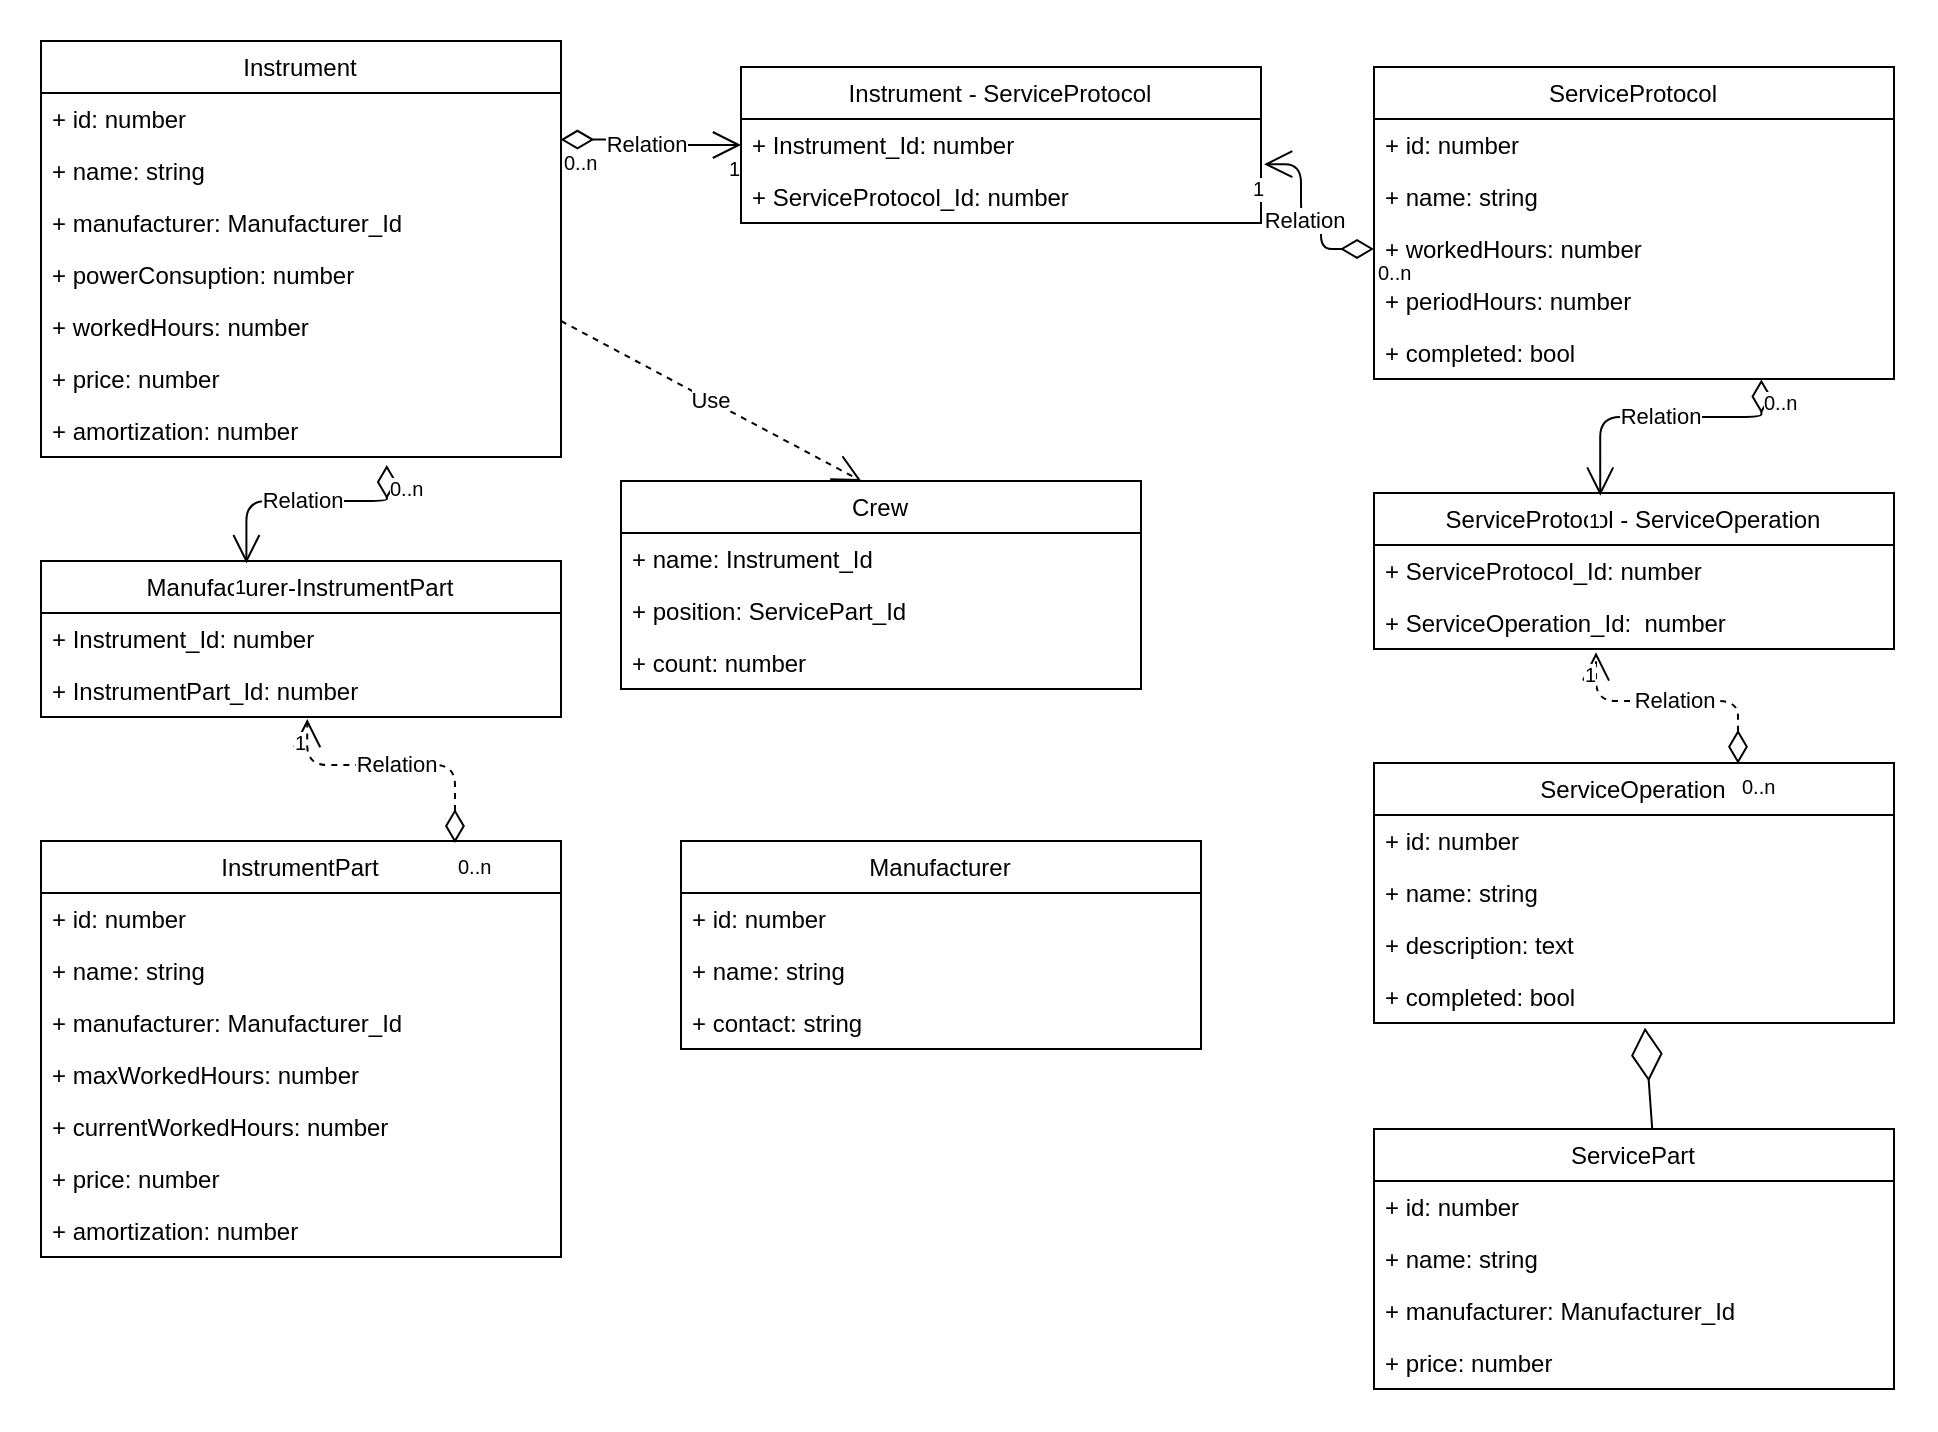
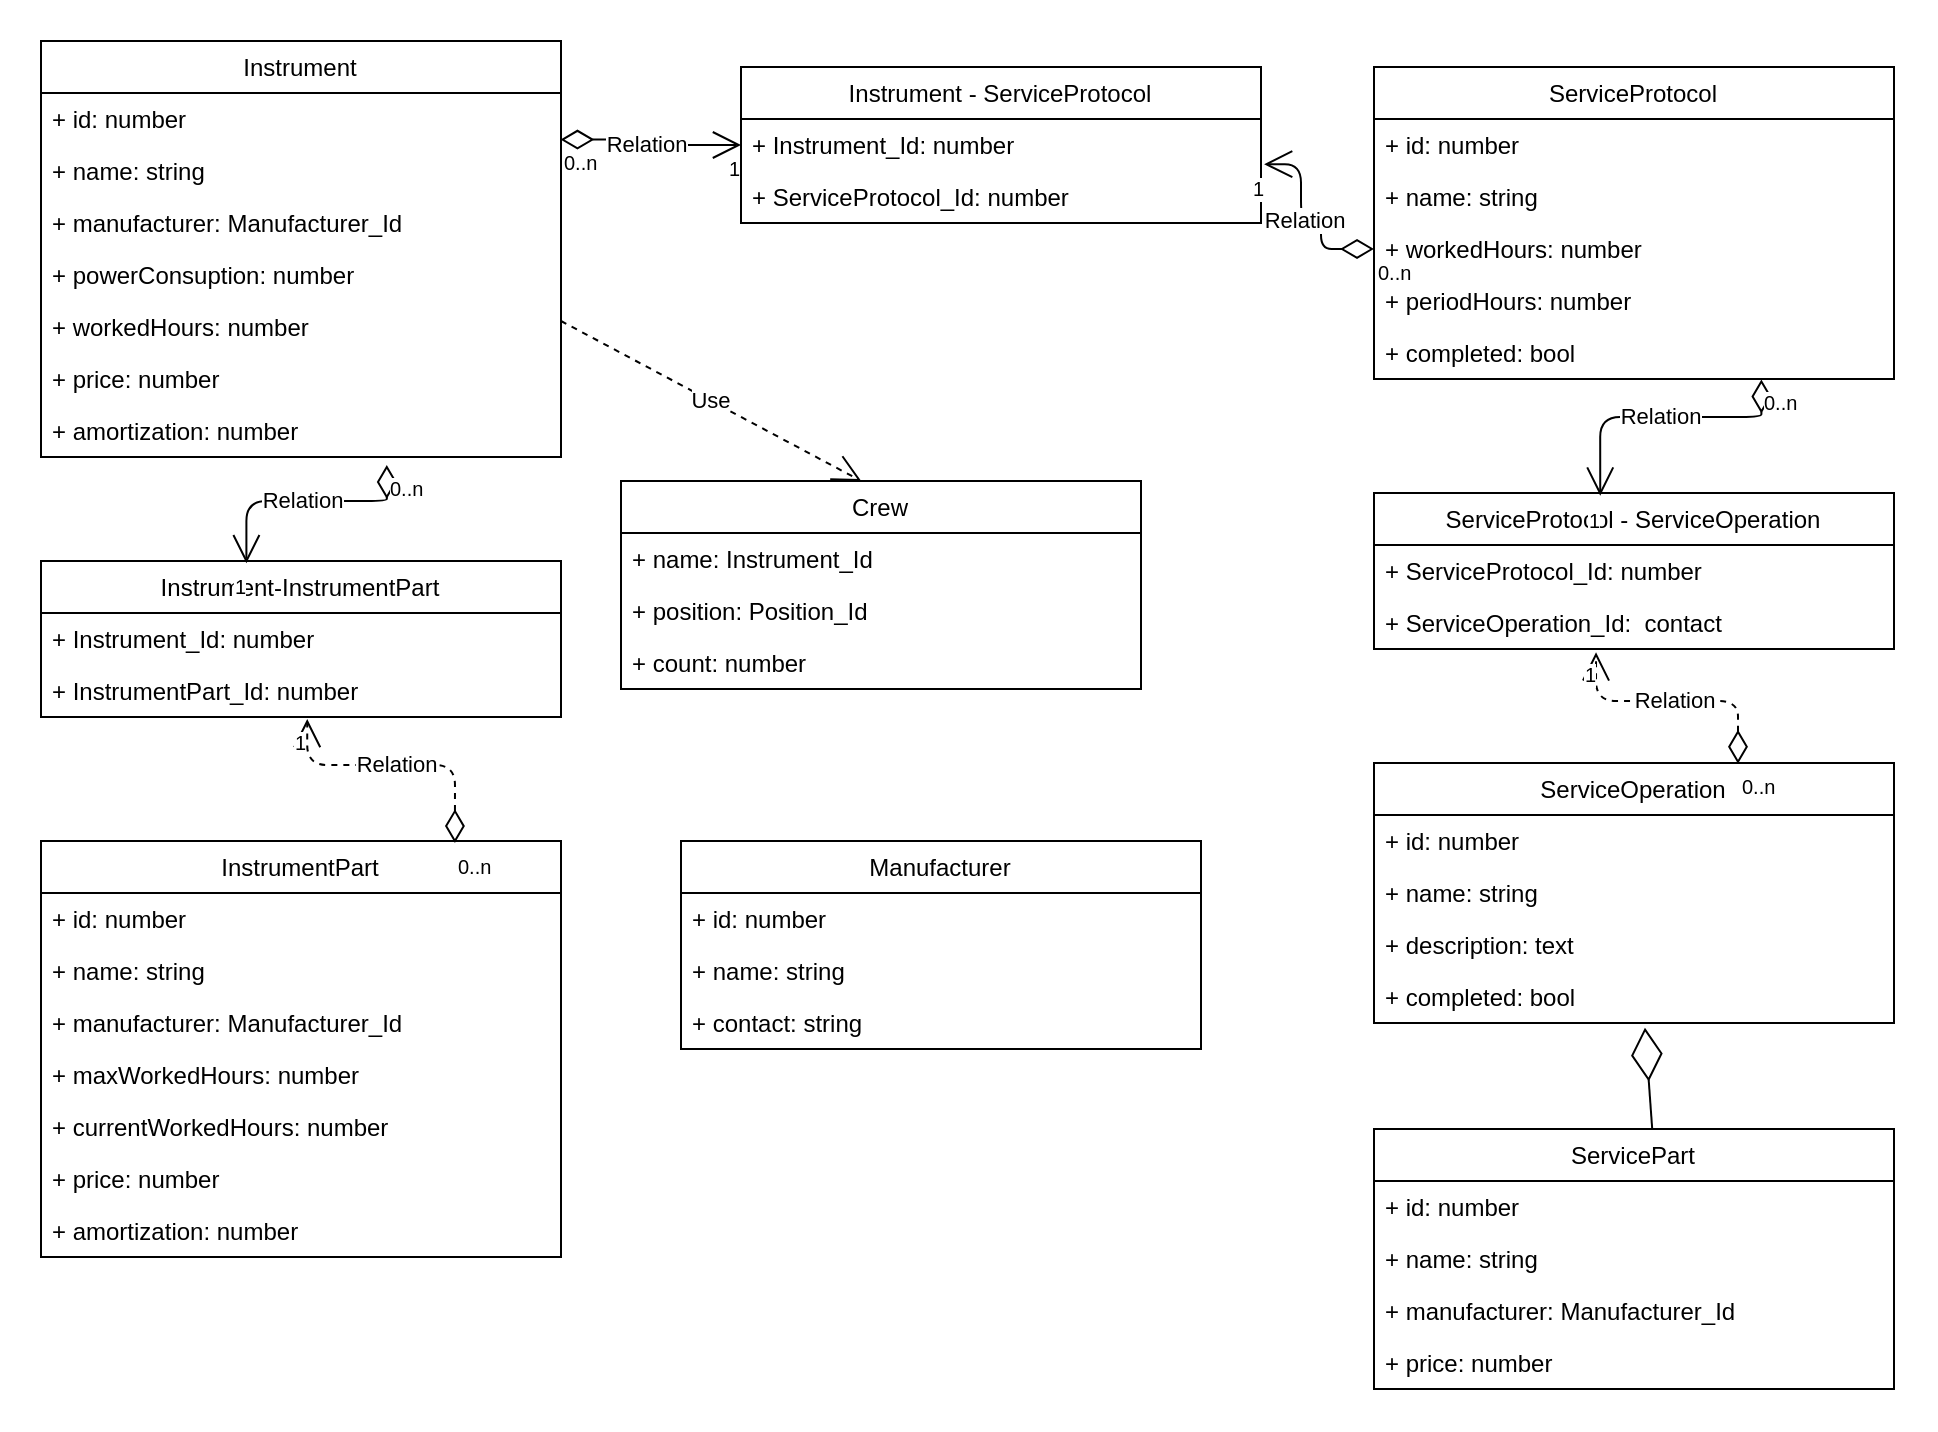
node "Manufacturer-InstrumentPart": label "Manufacturer-InstrumentPart" -> "Instrument-InstrumentPart"
node "+ position: ServicePart_Id": label "+ position: ServicePart_Id" -> "+ position: Position_Id"
node "+ ServiceOperation_Id: number": label "+ ServiceOperation_Id: number" -> "+ ServiceOperation_Id: contact"
